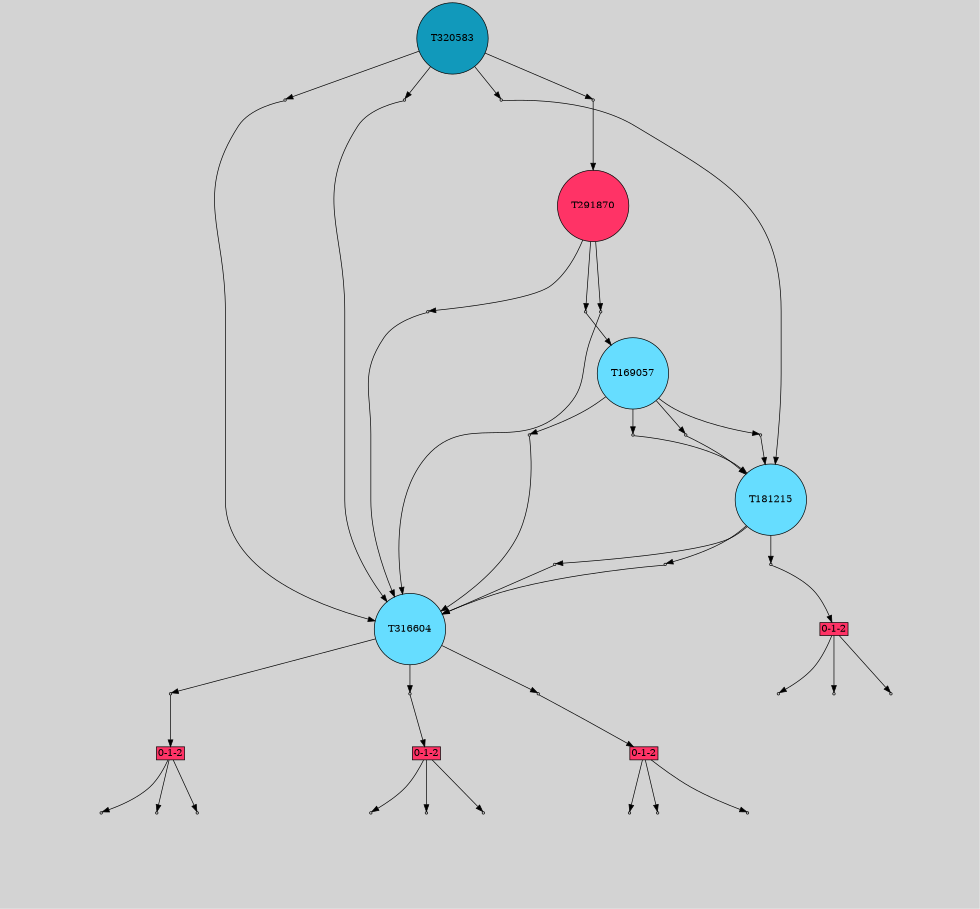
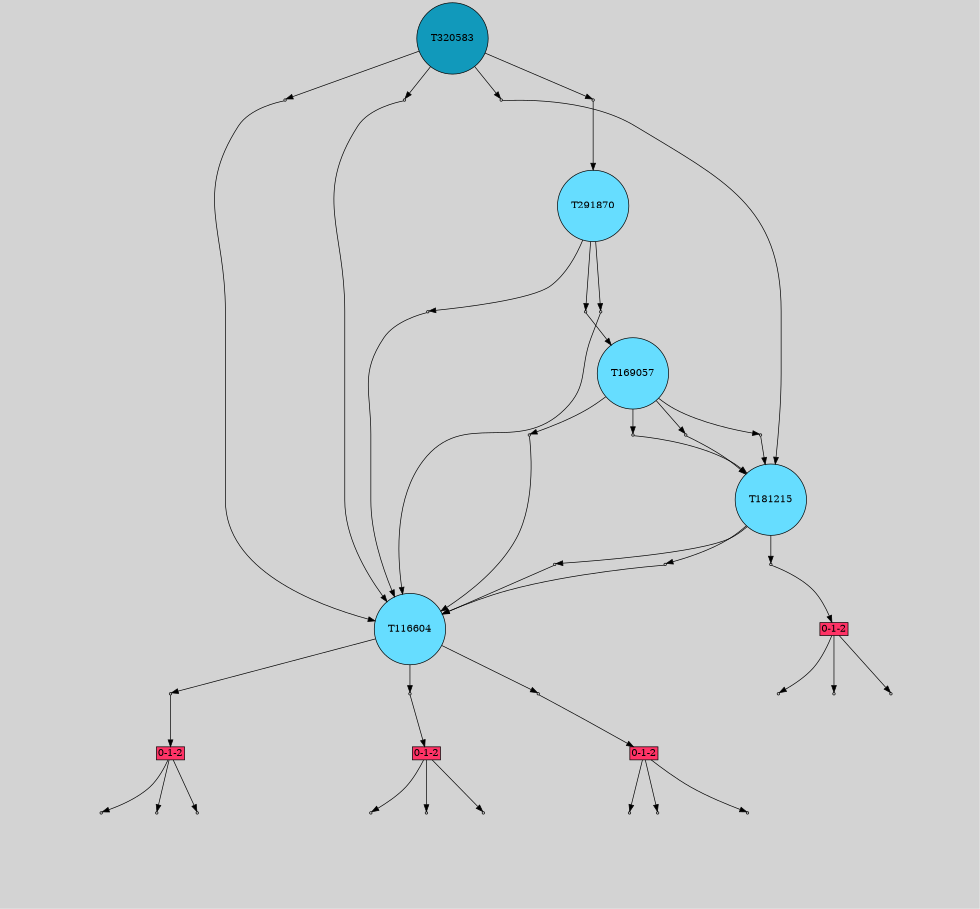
node "T291870": fillcolor #ff3366 -> #66ddff
node "T316604": label "T316604" -> "T116604"
